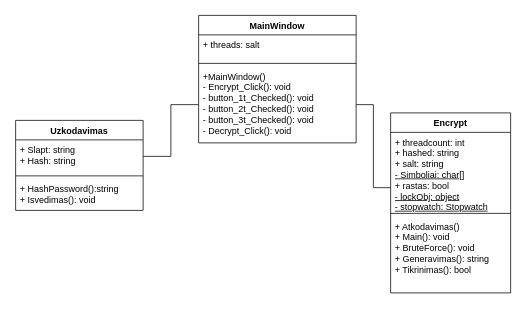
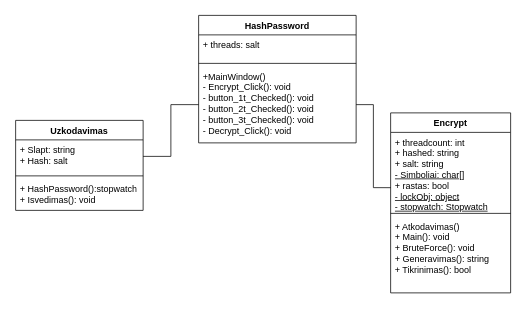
node "MainWindow": label "MainWindow" -> "HashPassword"
node "+ Slapt: string + Hash: string": label "+ Slapt: string + Hash: string" -> "+ Slapt: string + Hash: salt"
node "+ HashPassword():string + Isvedimas(): void": label "+ HashPassword():string + Isvedimas(): void" -> "+ HashPassword():stopwatch + Isvedimas(): void"
